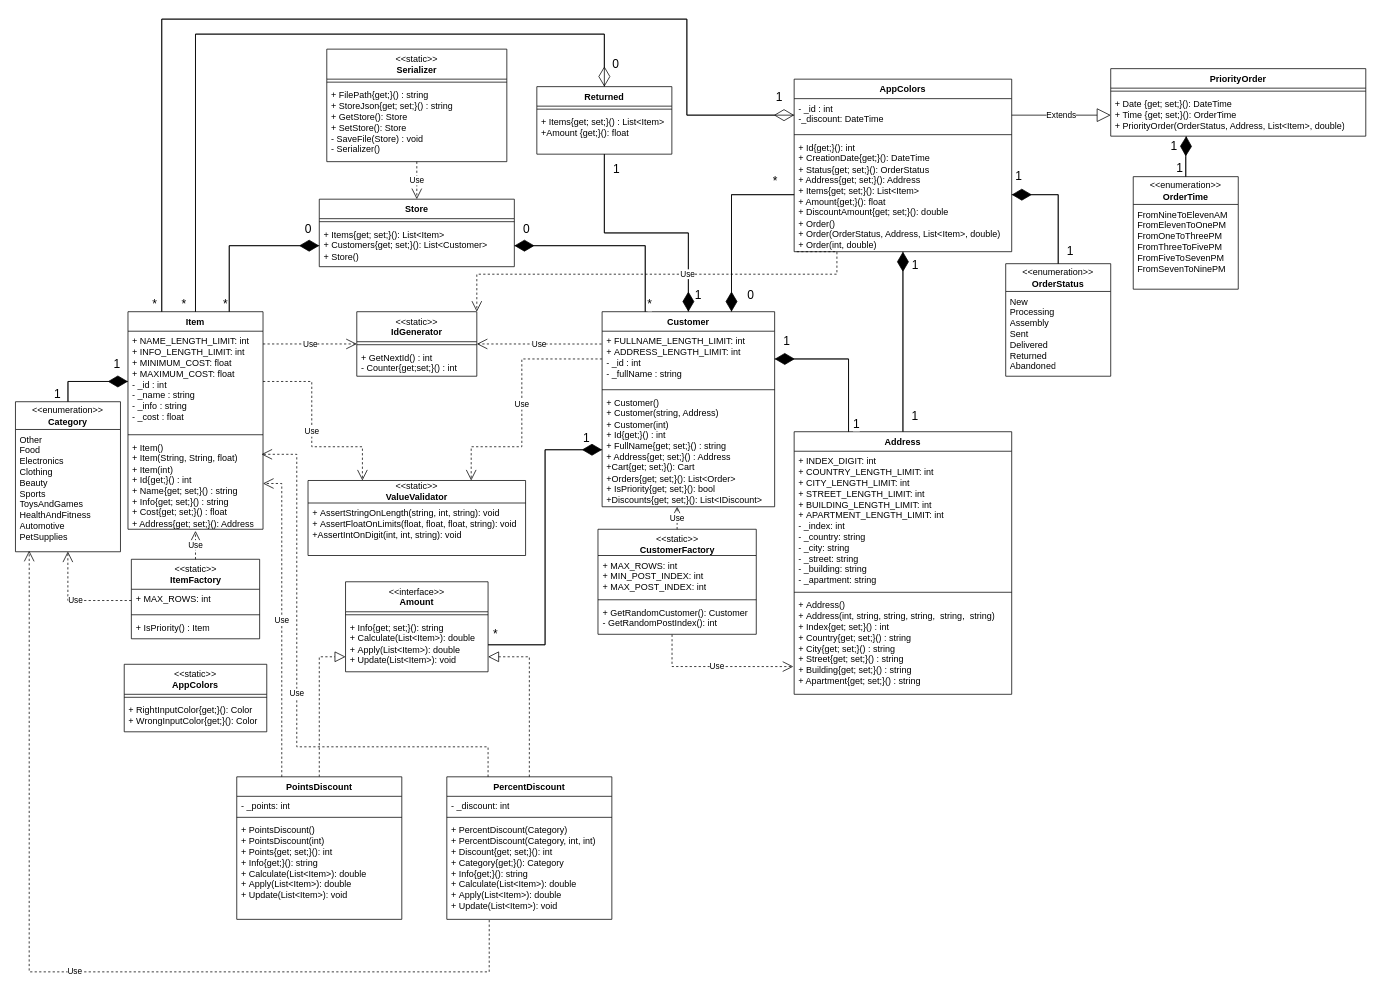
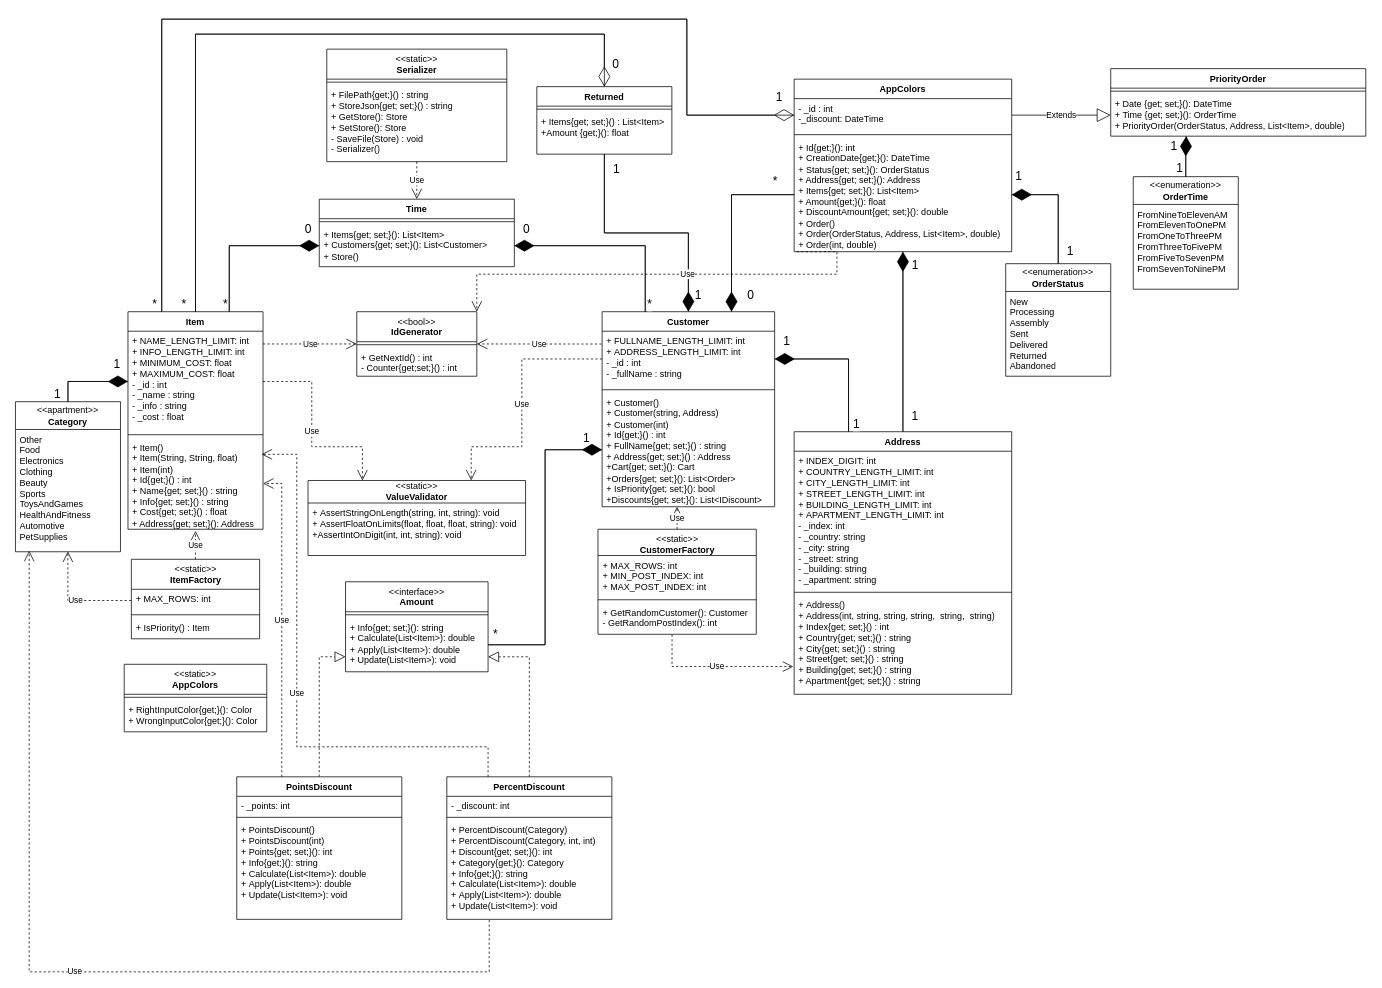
node "Store": label "Store" -> "Time"
node "<<static>> IdGenerator": label "<<static>> IdGenerator" -> "<<bool>> IdGenerator"
node "<<enumeration>>Category": label "<<enumeration>>Category" -> "<<apartment>>Category"
